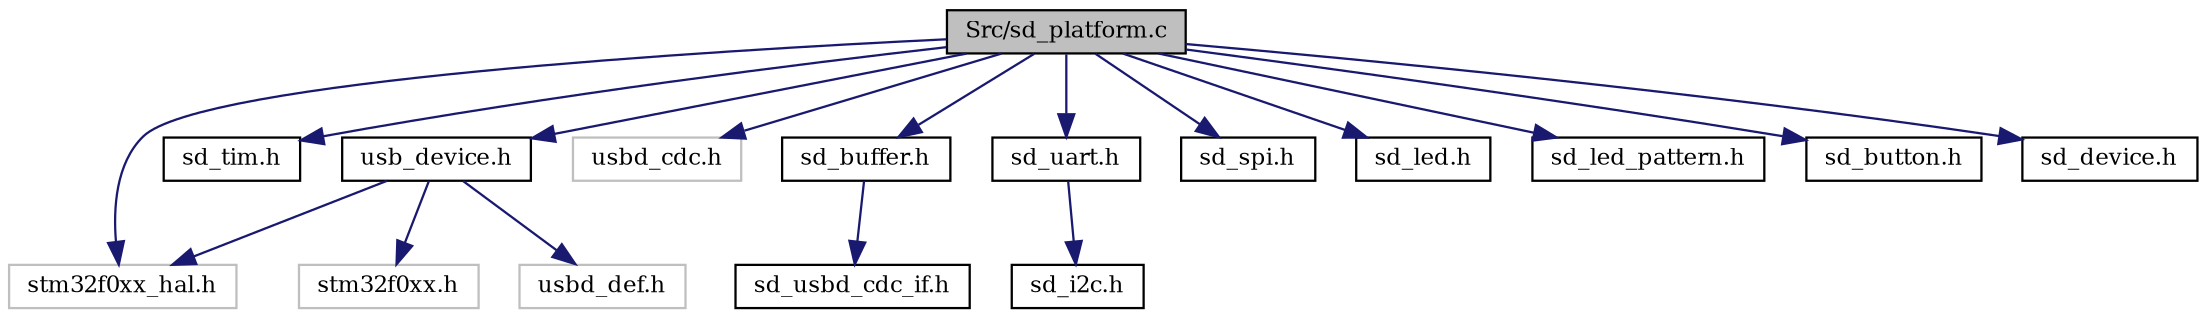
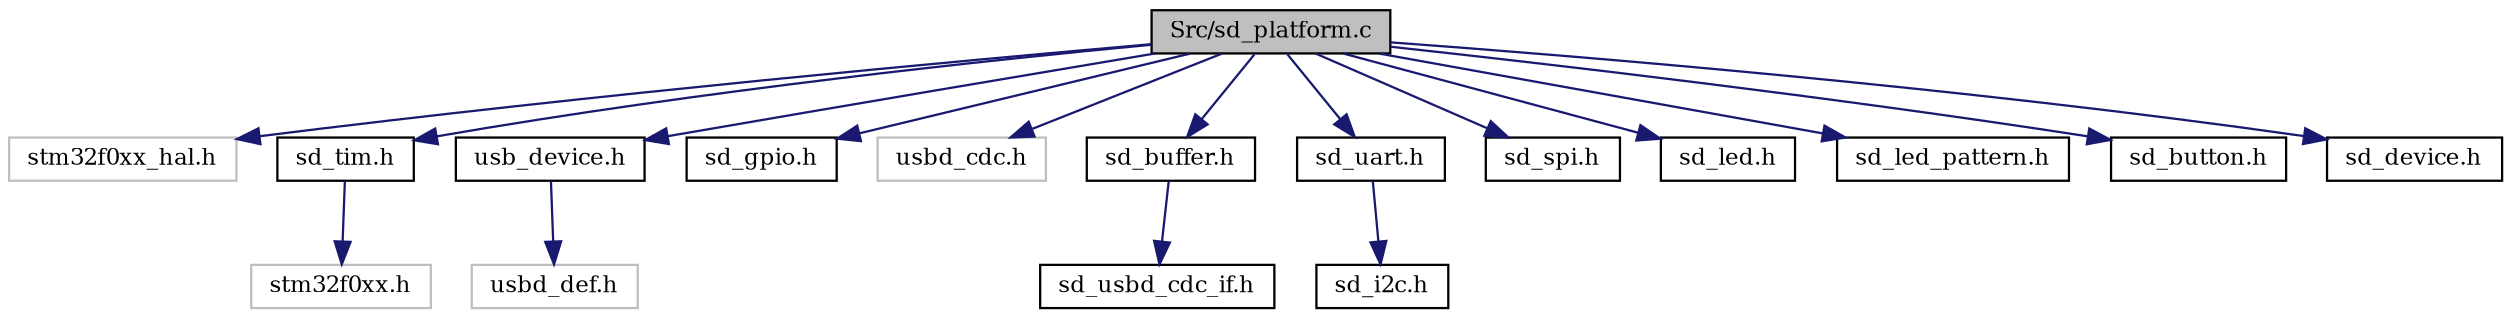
node "sd_gpio.h": added
edge "usb_device.h" -> "stm32f0xx.h": now "sd_tim.h" -> "stm32f0xx.h"
edge "usb_device.h" -> "stm32f0xx_hal.h": removed
